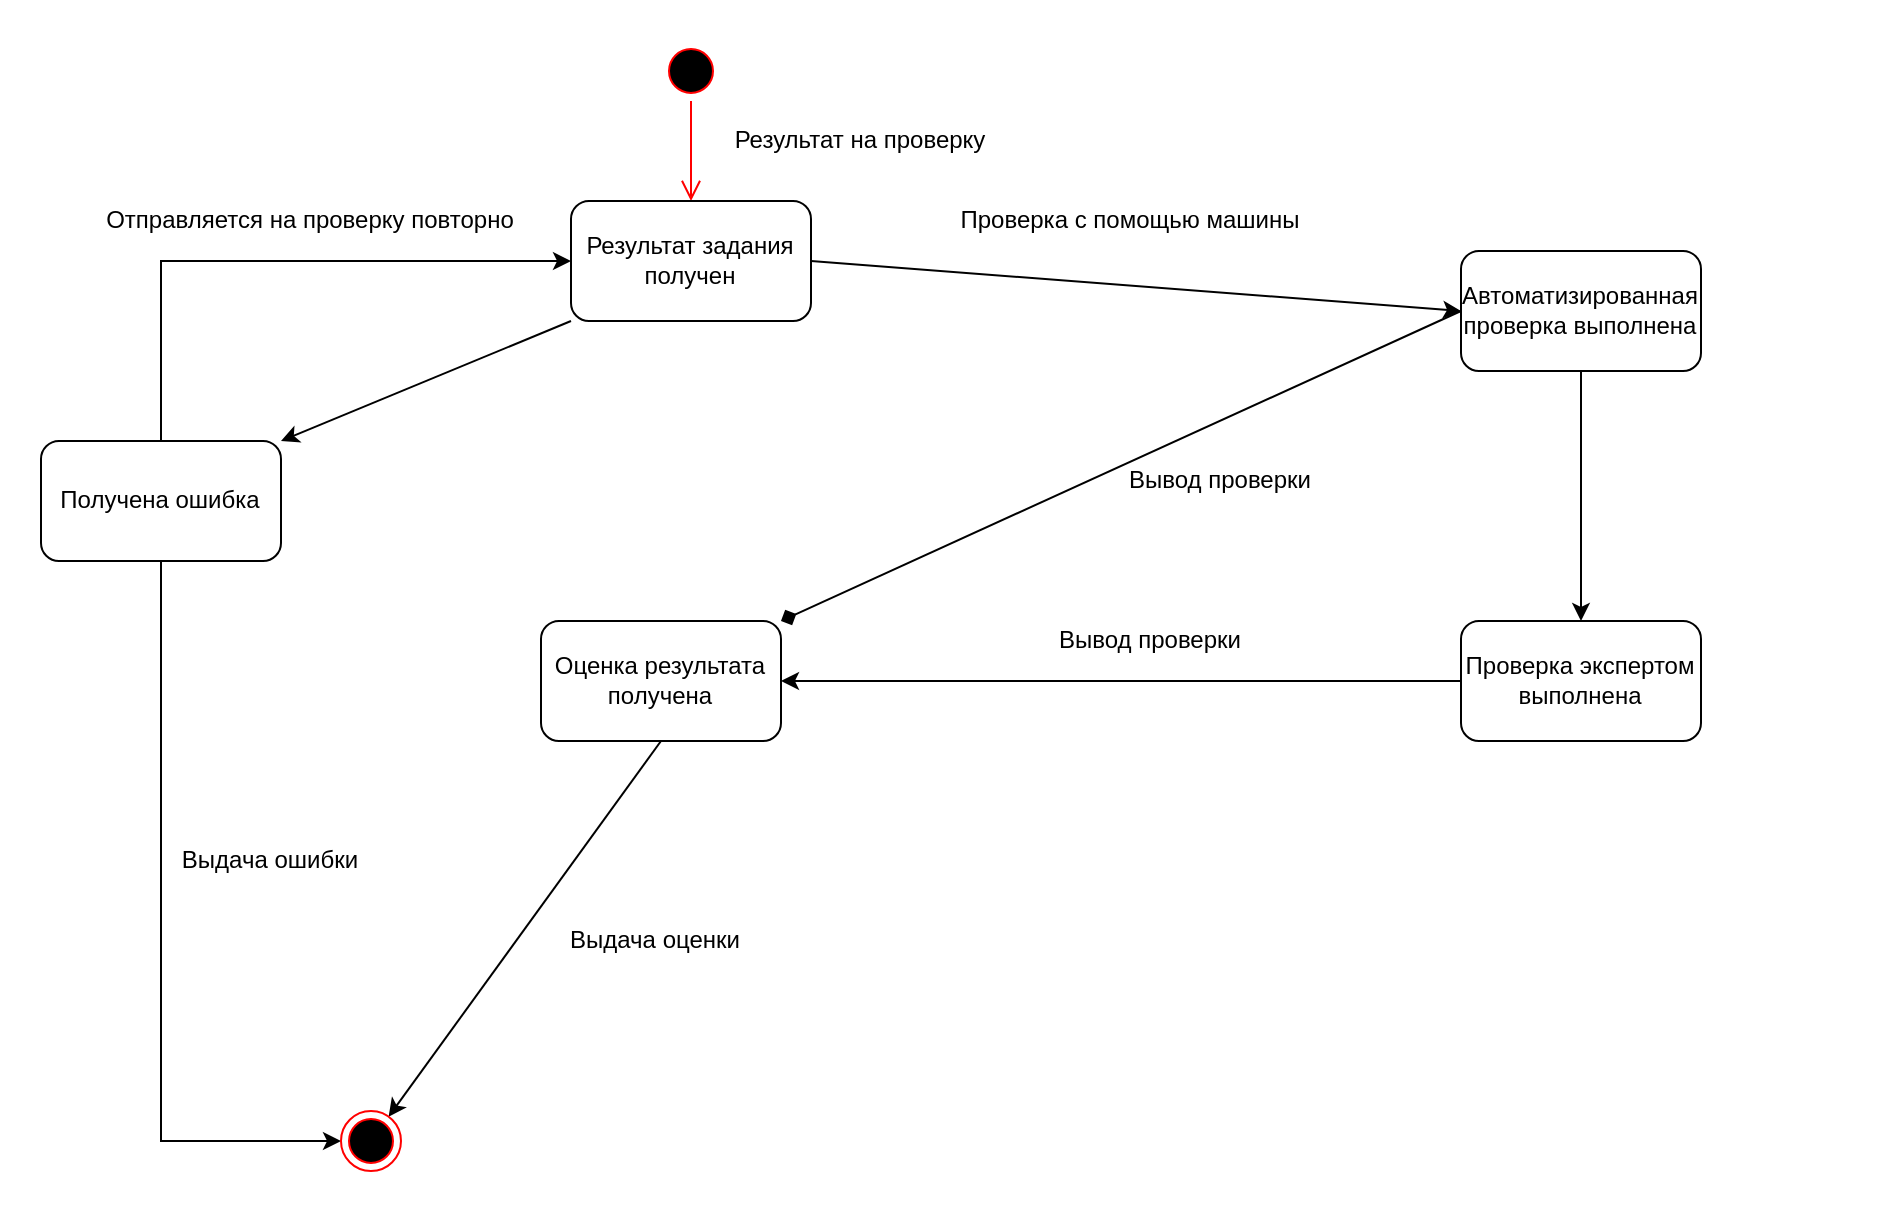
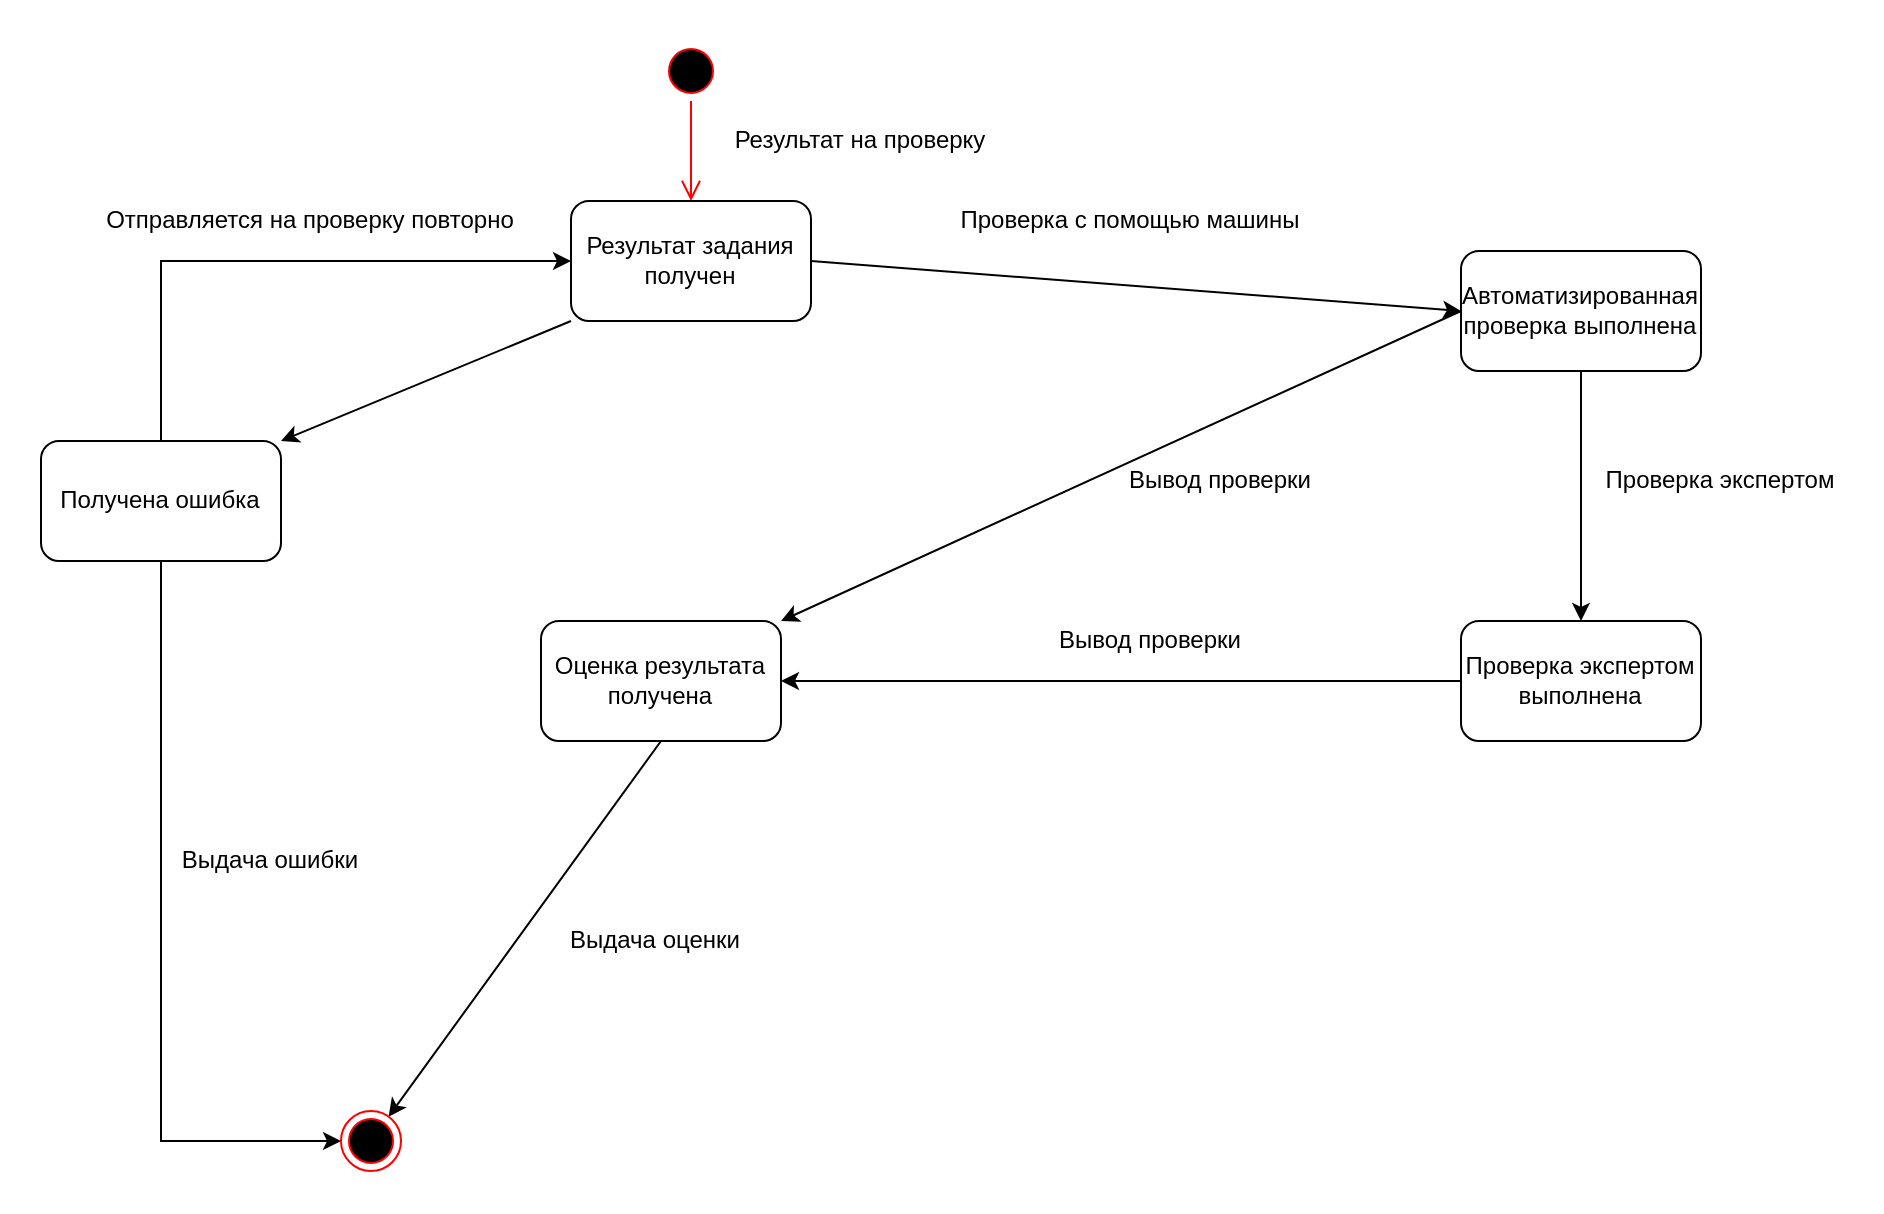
node "Проверка экспертом": added
edge "Автоматизированная проверка выполнена" -> "Оценка результата получена": arrowhead diamond -> classic
